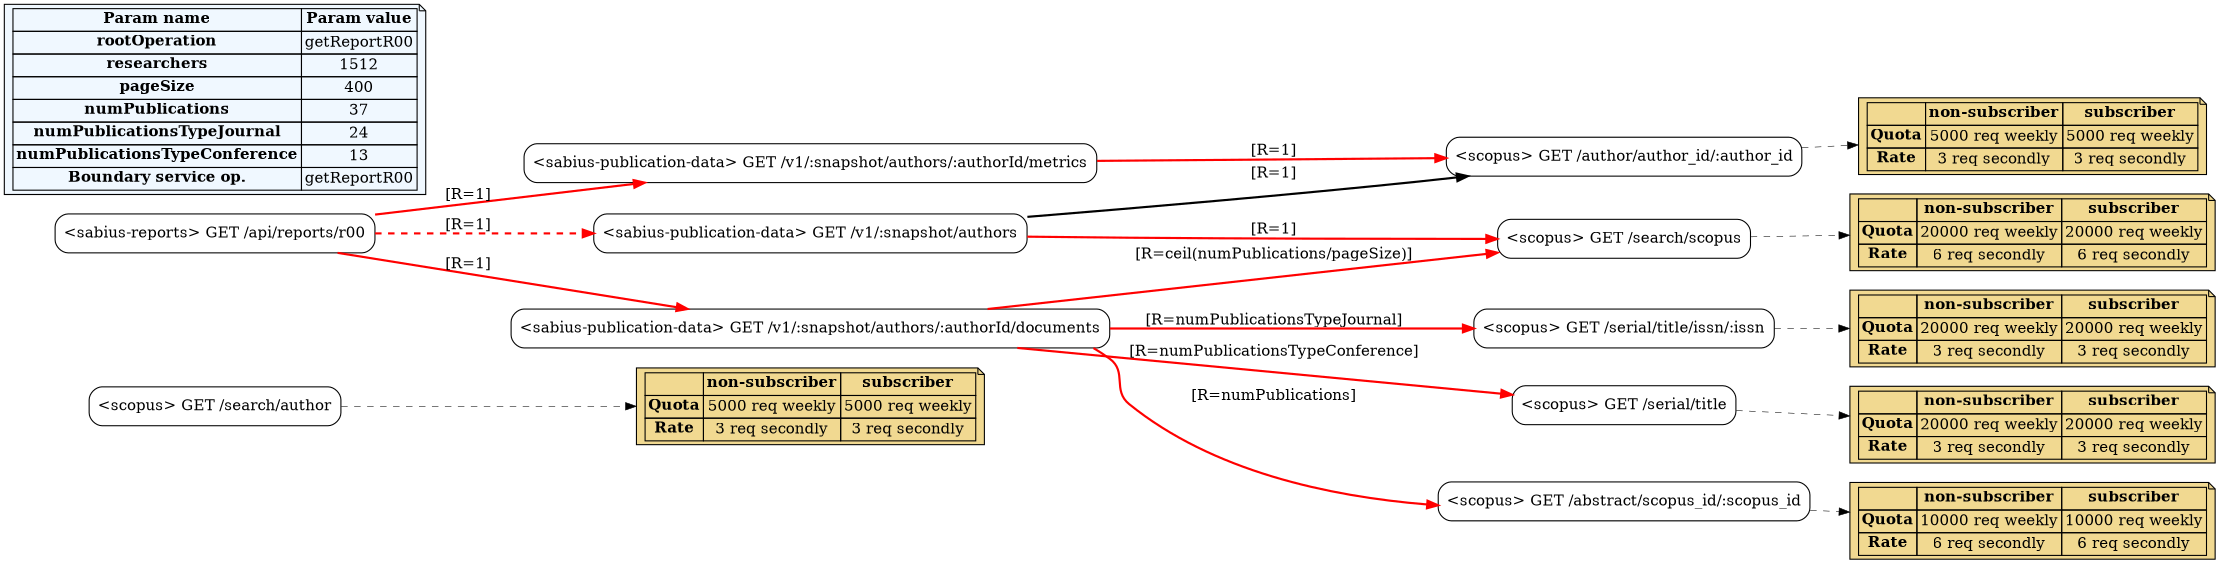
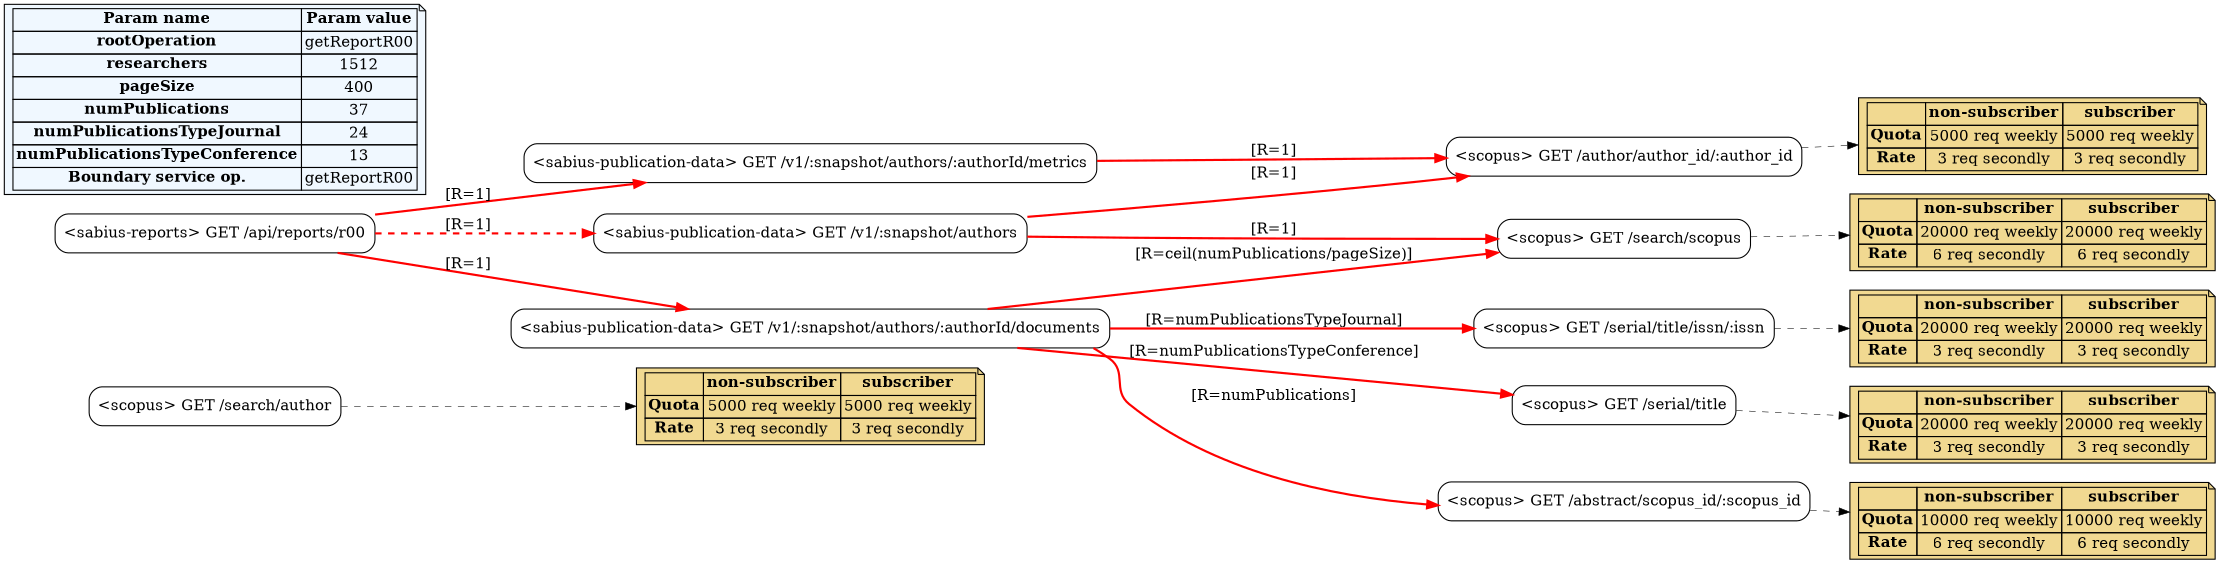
edge "<sabius-publication-data> GET /v1/:snapshot/authors" -> "<scopus> GET /author/author_id/:author_id": color black -> red
